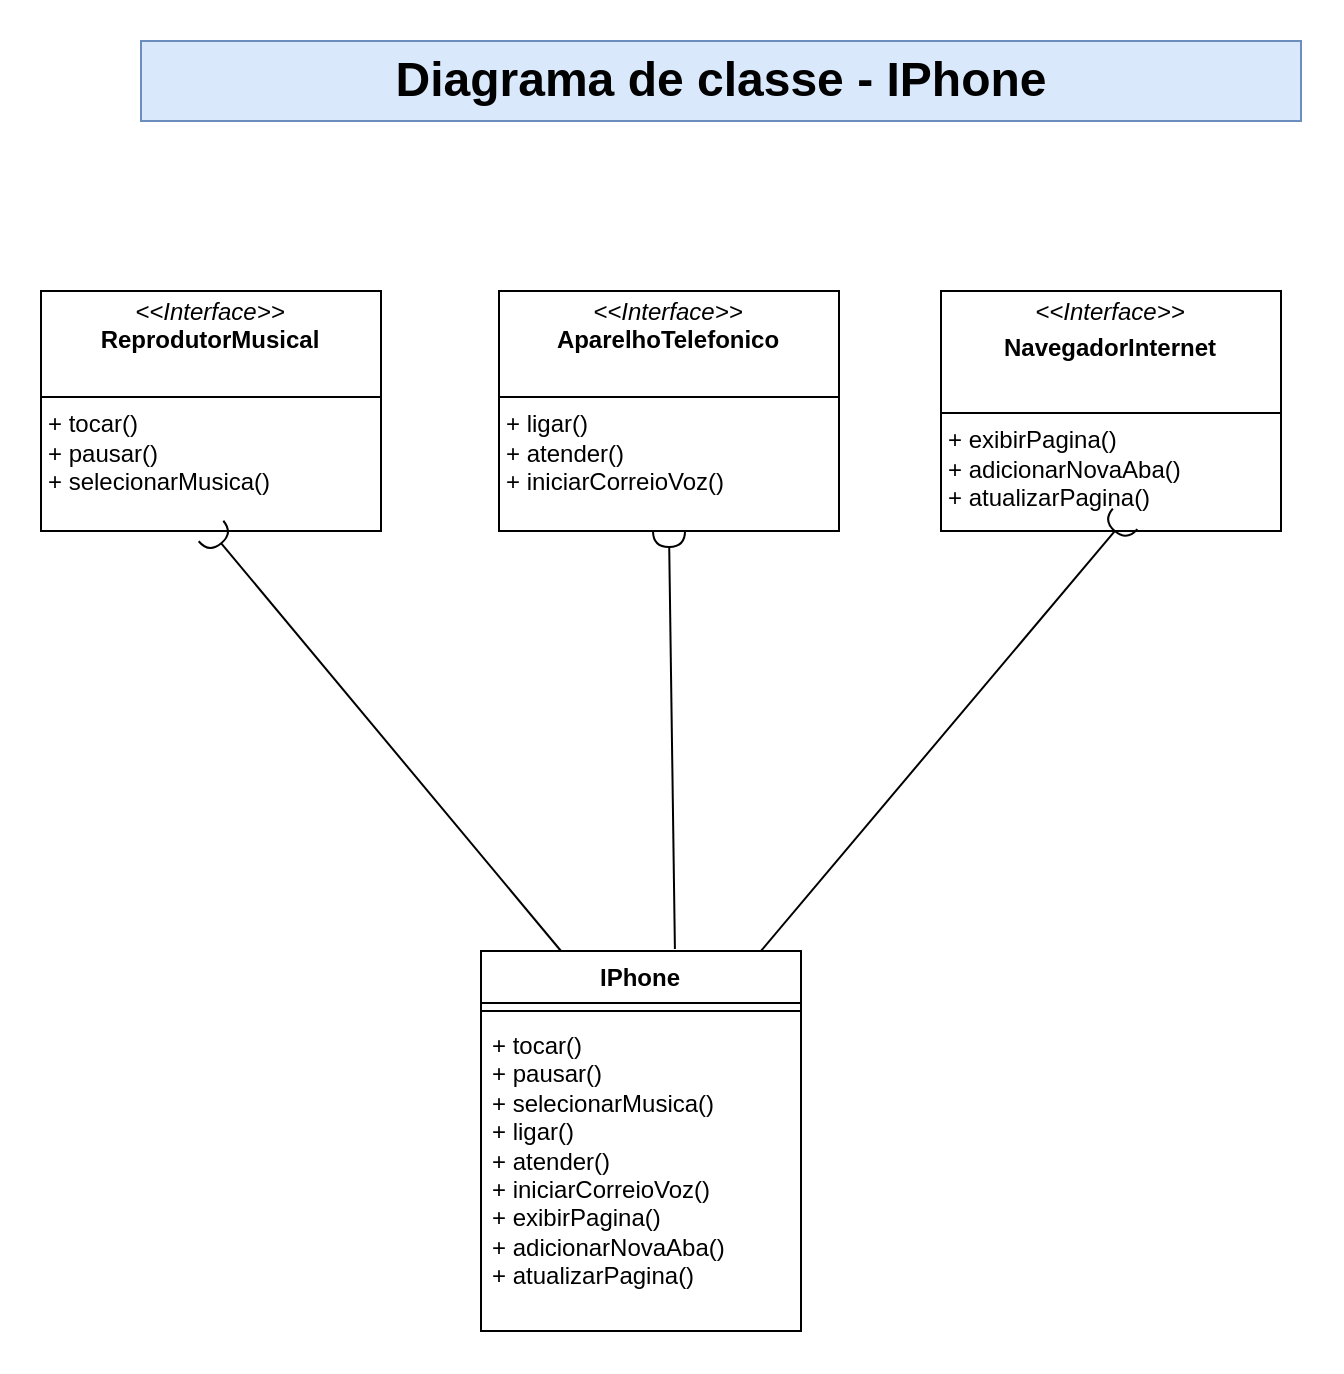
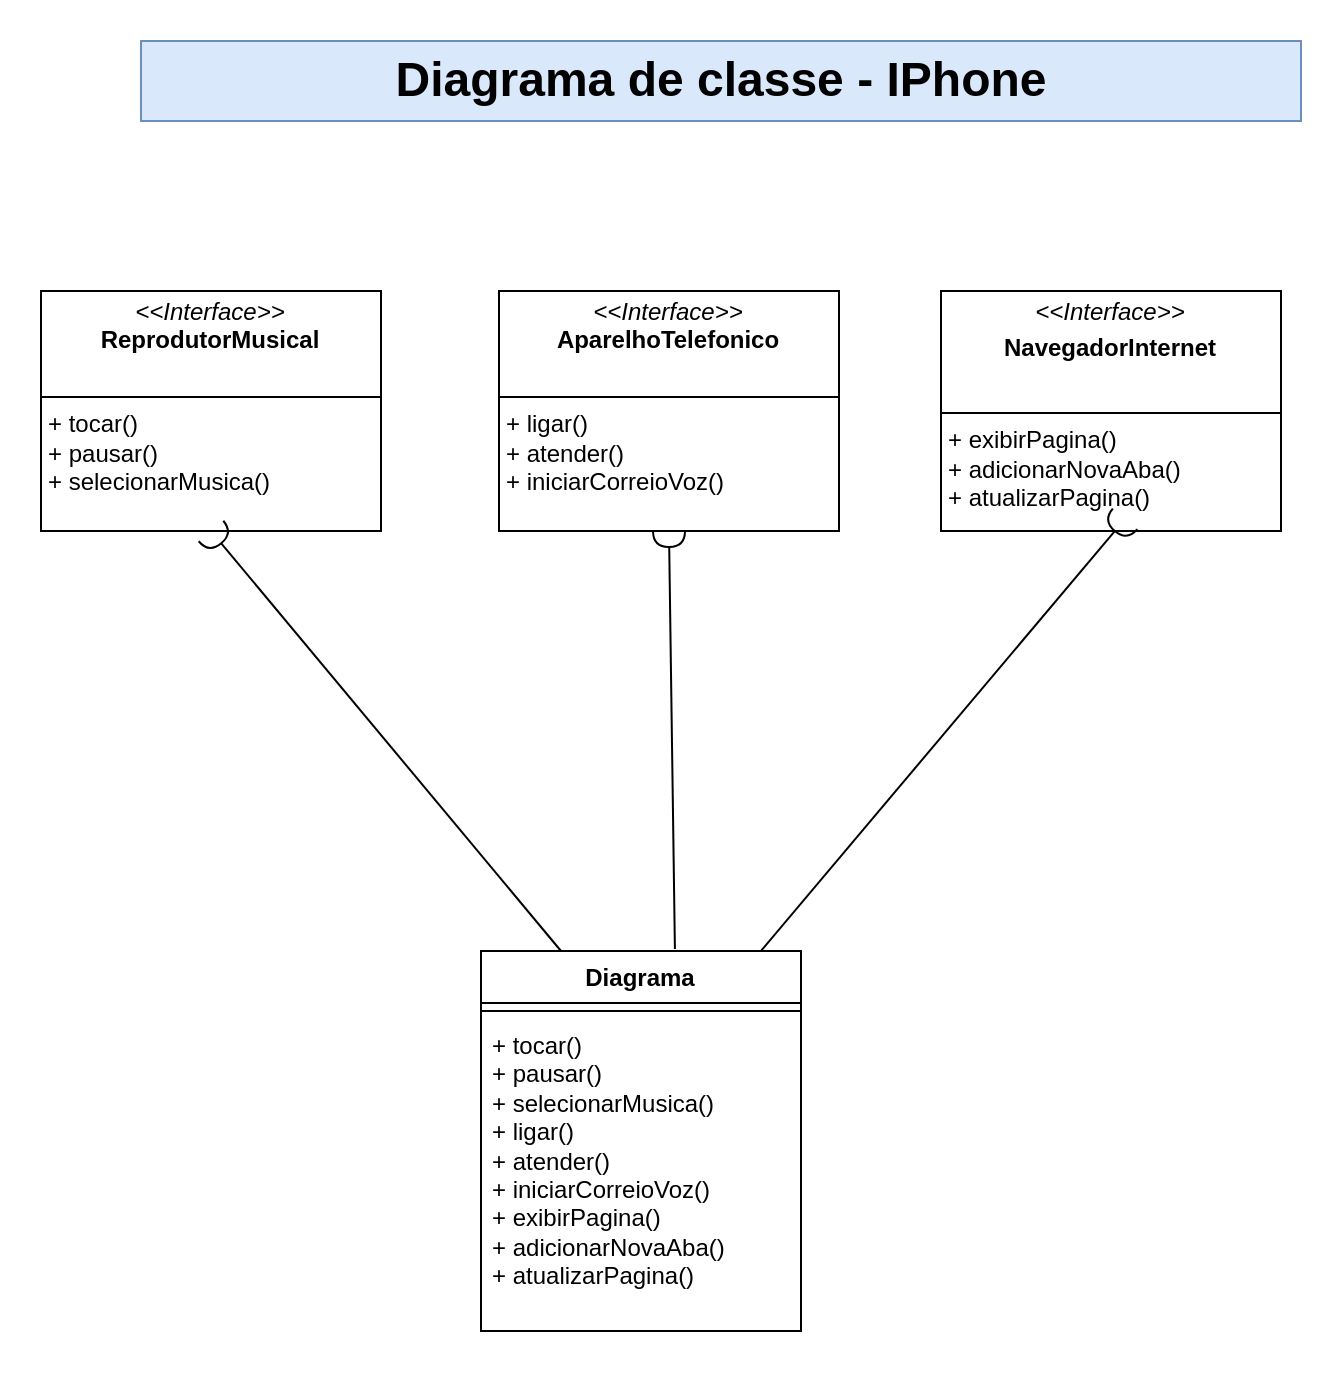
node "IPhone": label "IPhone" -> "Diagrama"
